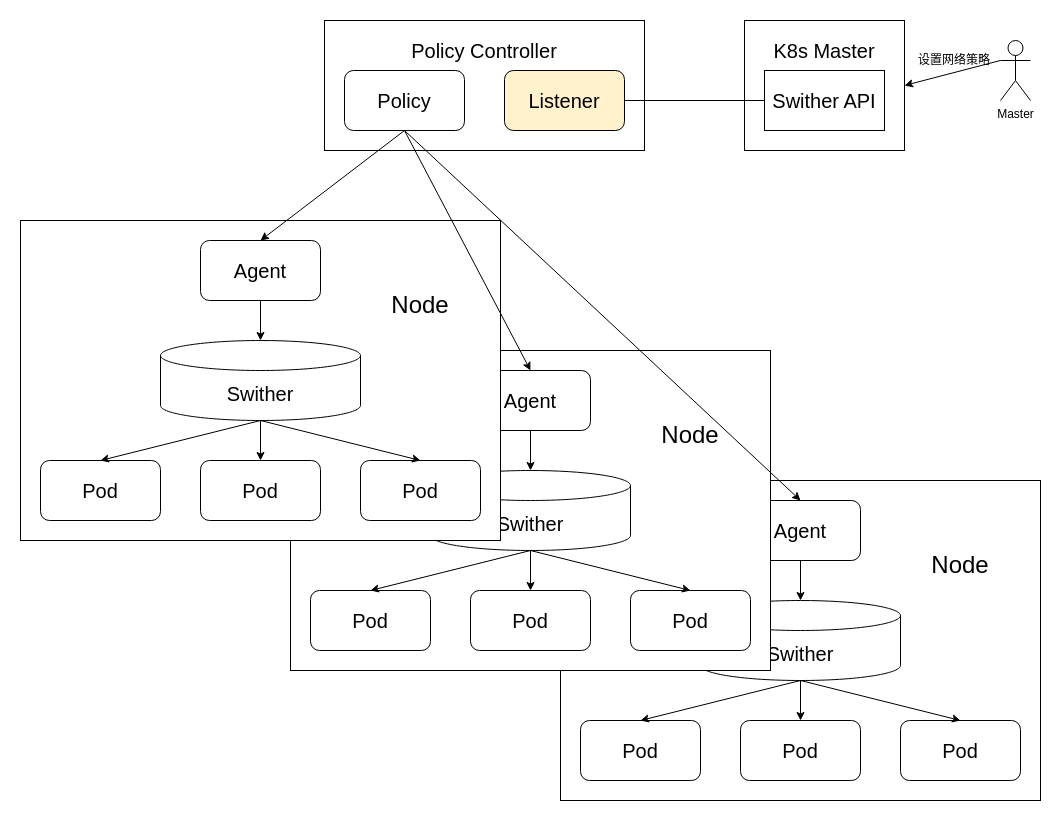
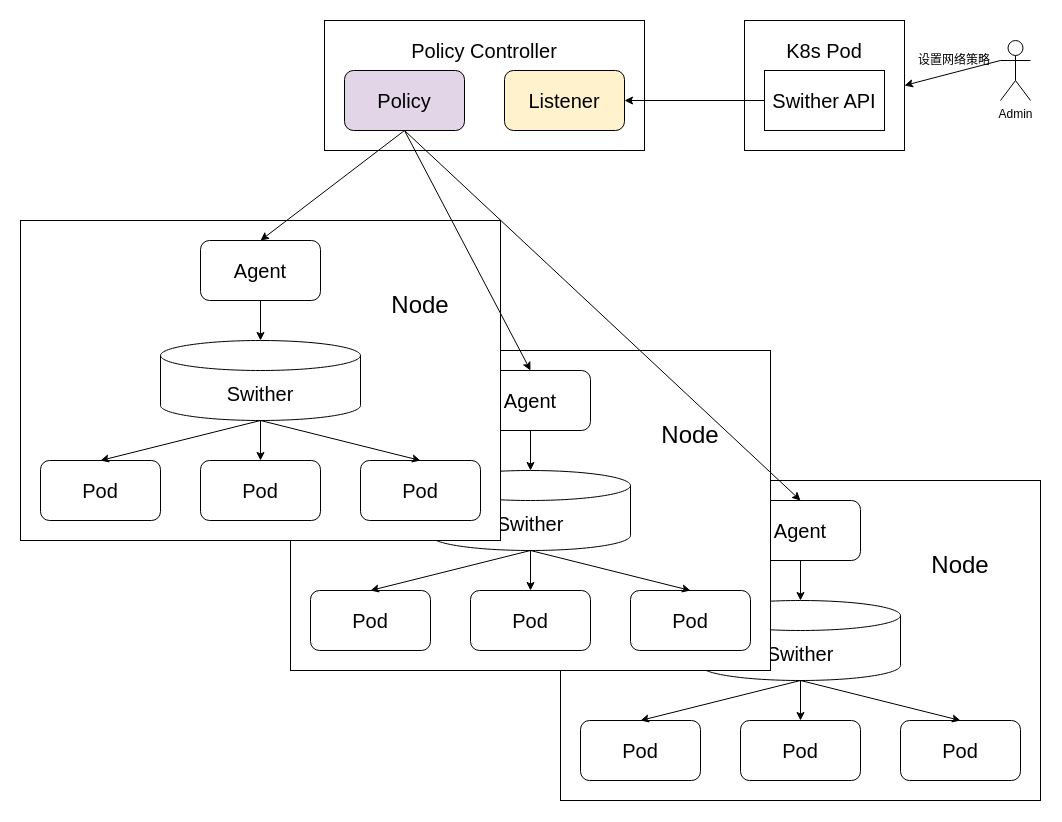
node "K8s Master": label "K8s Master" -> "K8s Pod"
node "Policy": fillcolor #ffffff -> #e1d5e7
edge "Listener" -- "Swither API": arrowhead none -> classic
node "Master": label "Master" -> "Admin"
